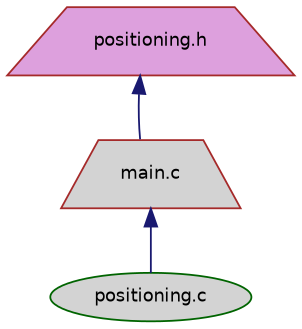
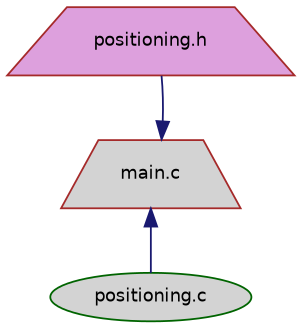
edge "main.c" -> "positioning.h": reversed
